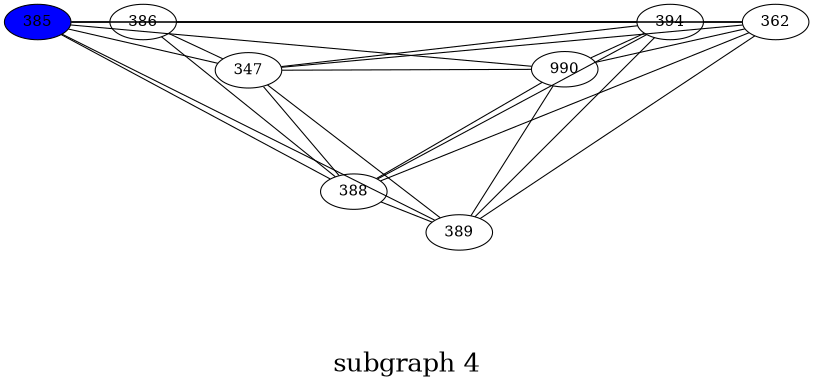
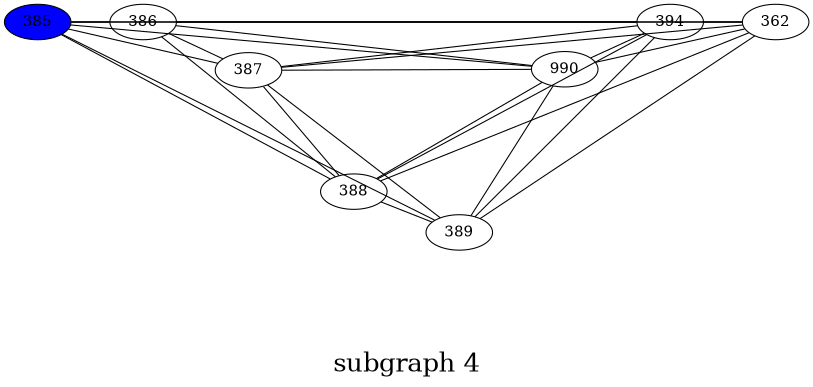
edge "386" -- "990": added
node "347": label "347" -> "387"
